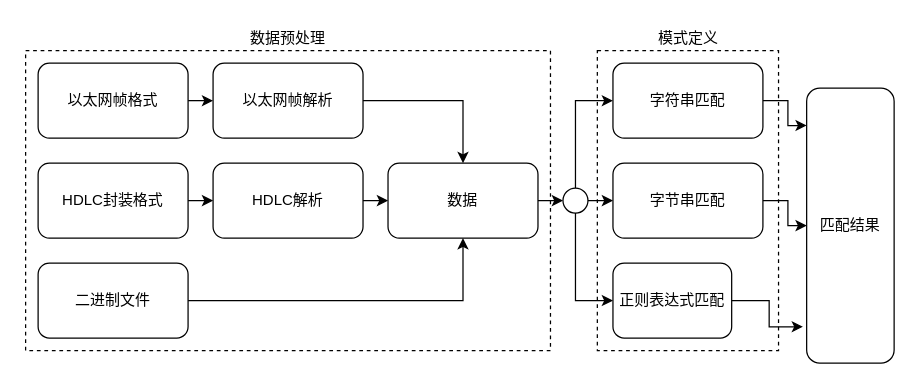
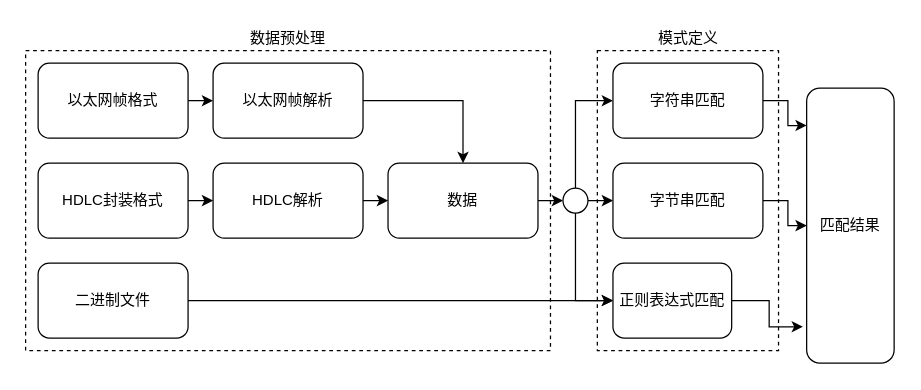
edge "二进制文件" -> "数据": now "二进制文件" -> "正则表达式匹配"
